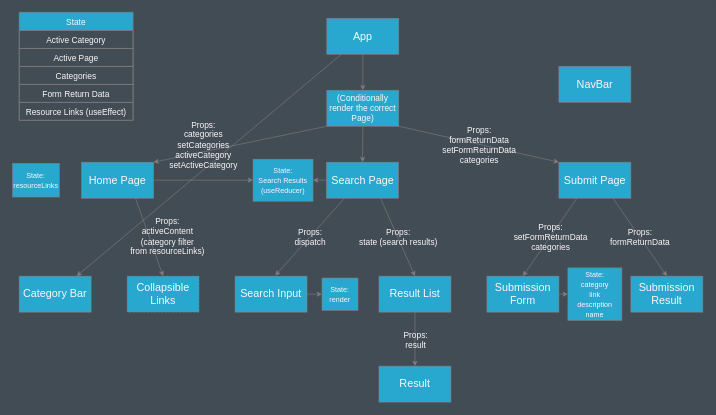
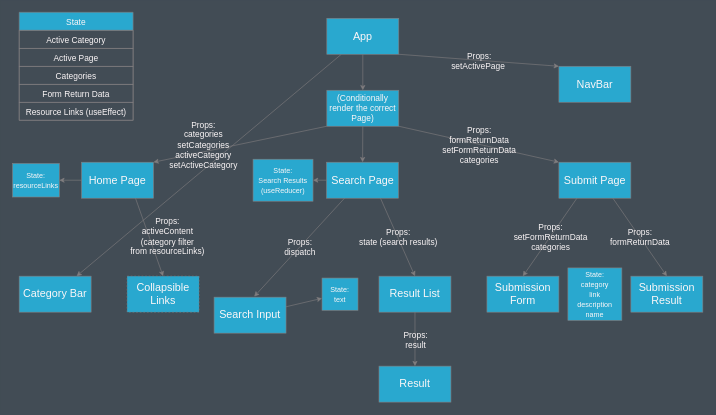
edge "App" -> "NavBar": added, label "Props: setActivePage"
edge "Home Page" -> "State: Search Results (useReducer)": now "Home Page" -> "State: resourceLinks"
node "Search Input": moved (271, 294) -> (250, 315)
node "State: render": label "State: render" -> "State: text"
edge "Submission Form" -> "State: category link description name": removed
